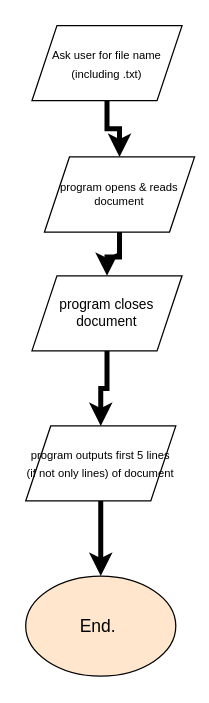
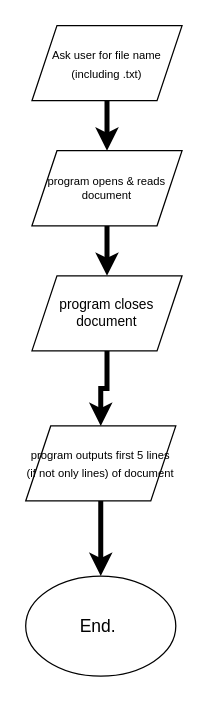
node "program opens & reads document": moved (119, 194) -> (107, 188)
node "End.": fillcolor #ffe6cc -> #ffffff
